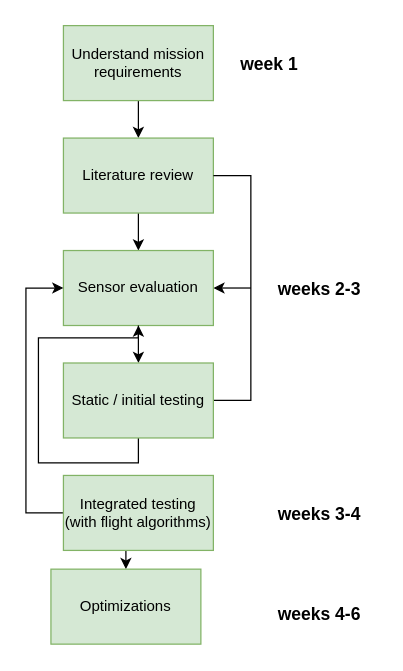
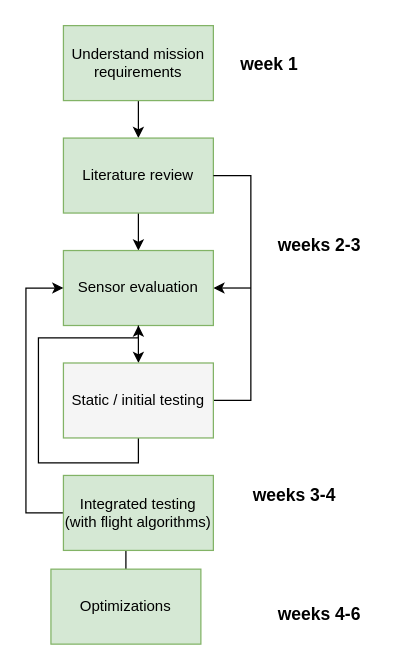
node "weeks 2-3": moved (326, 288) -> (326, 244)
node "Static / initial testing": fillcolor #d5e8d4 -> #f5f5f5
node "weeks 3-4": moved (326, 513) -> (301, 494)
edge "Integrated testing (with flight algorithms)" -> "Optimizations": arrowhead classic -> none
